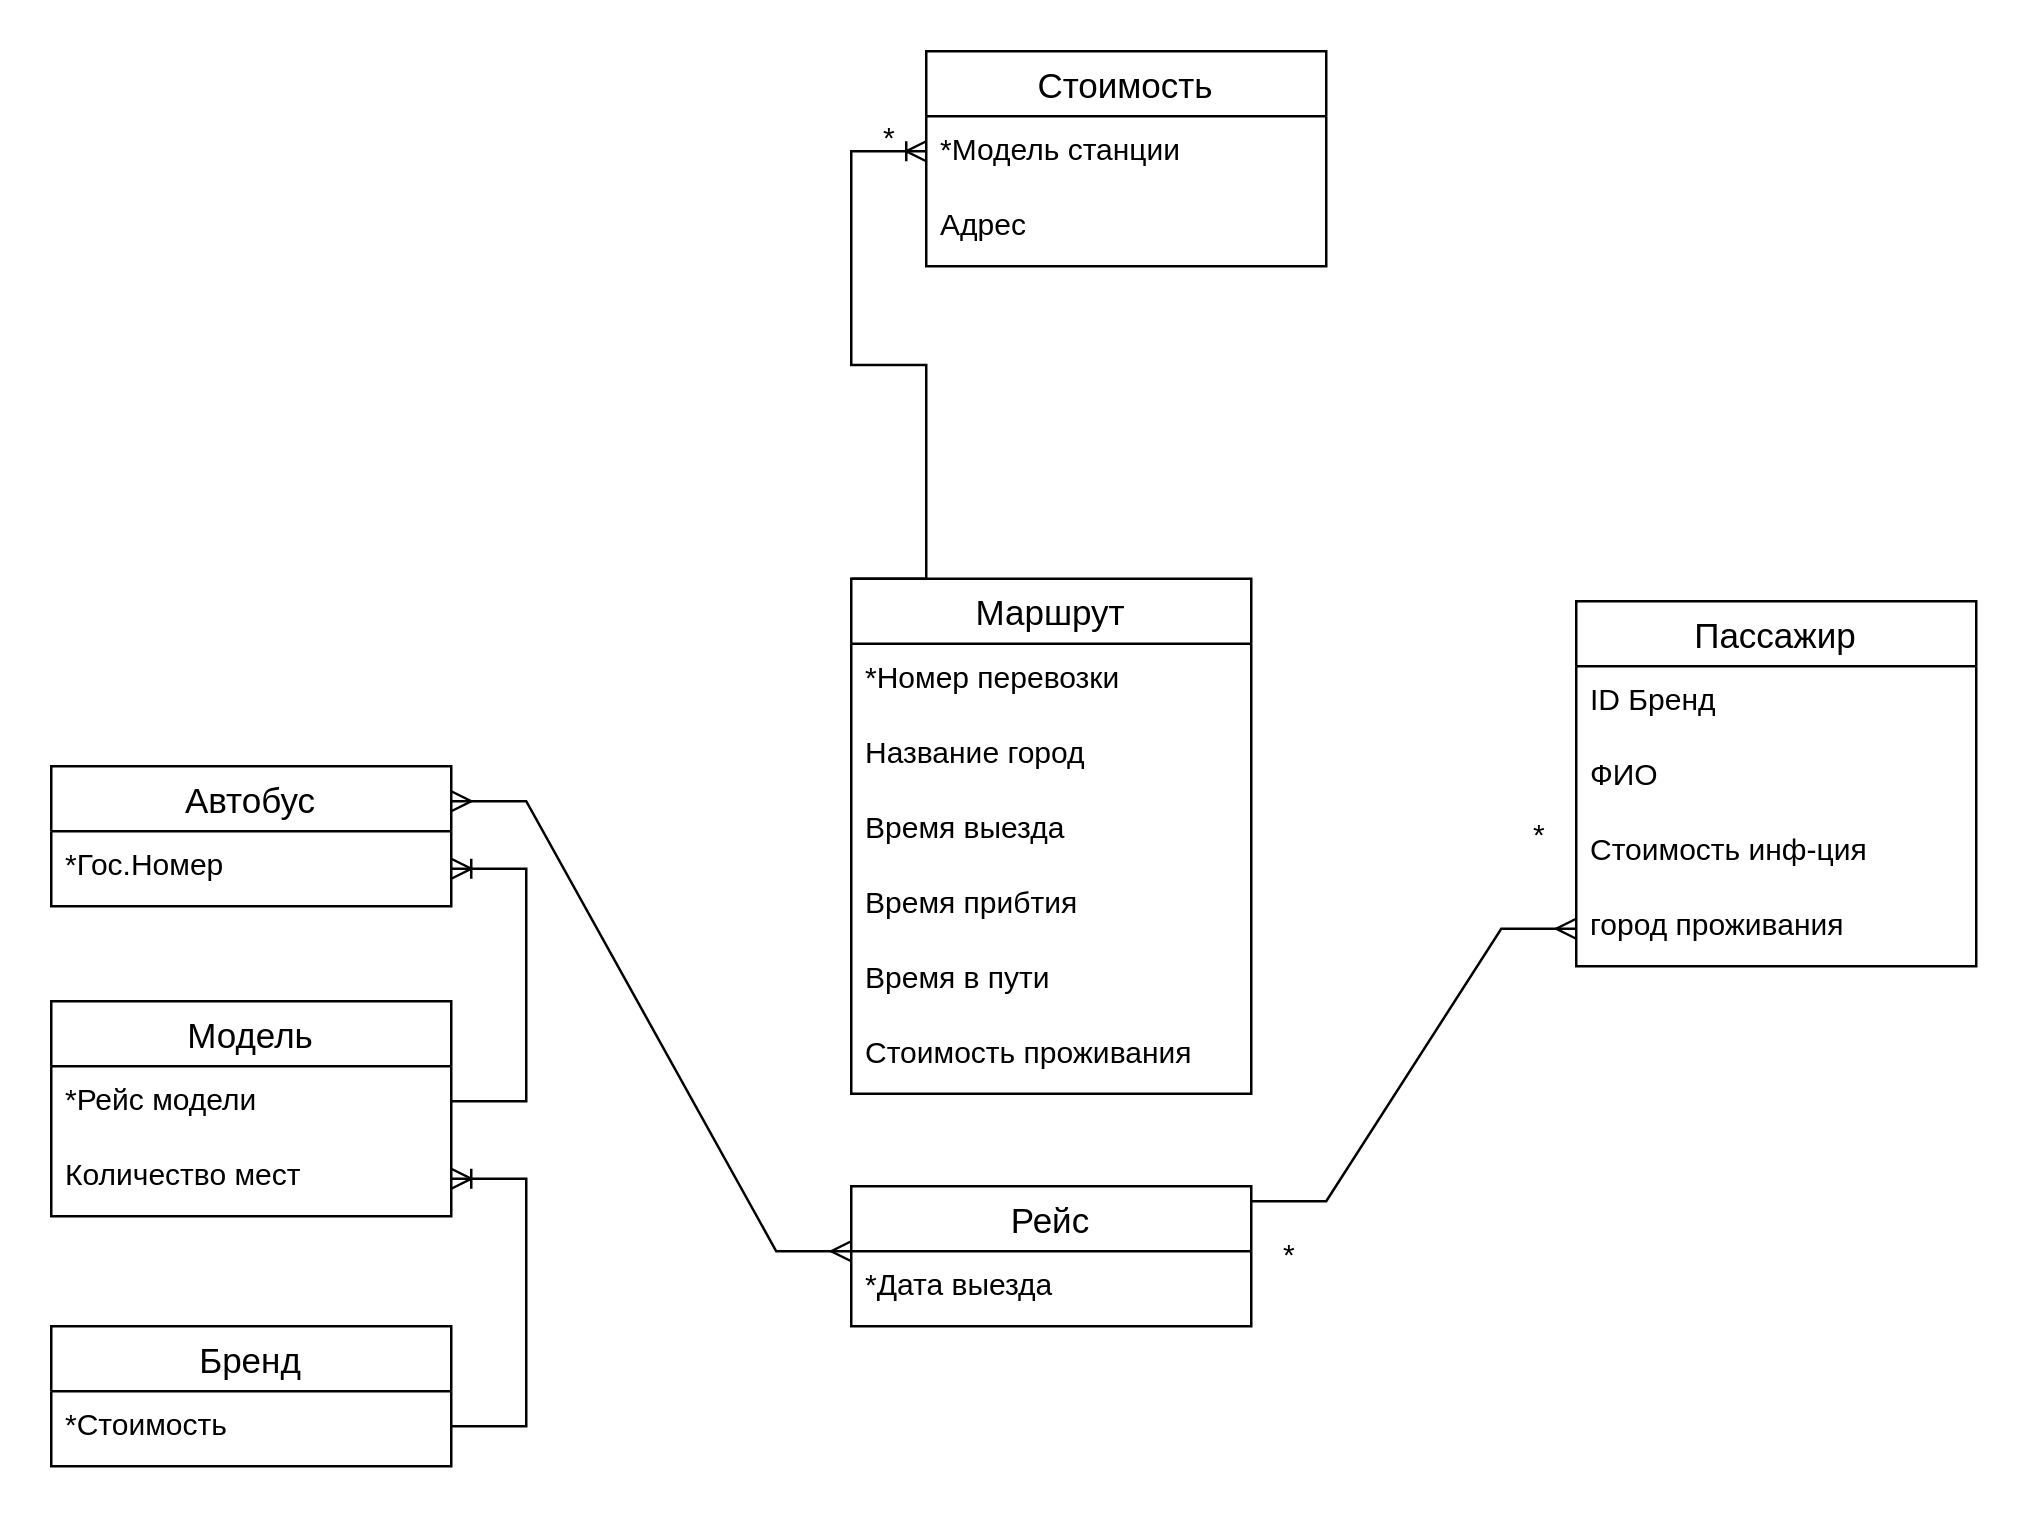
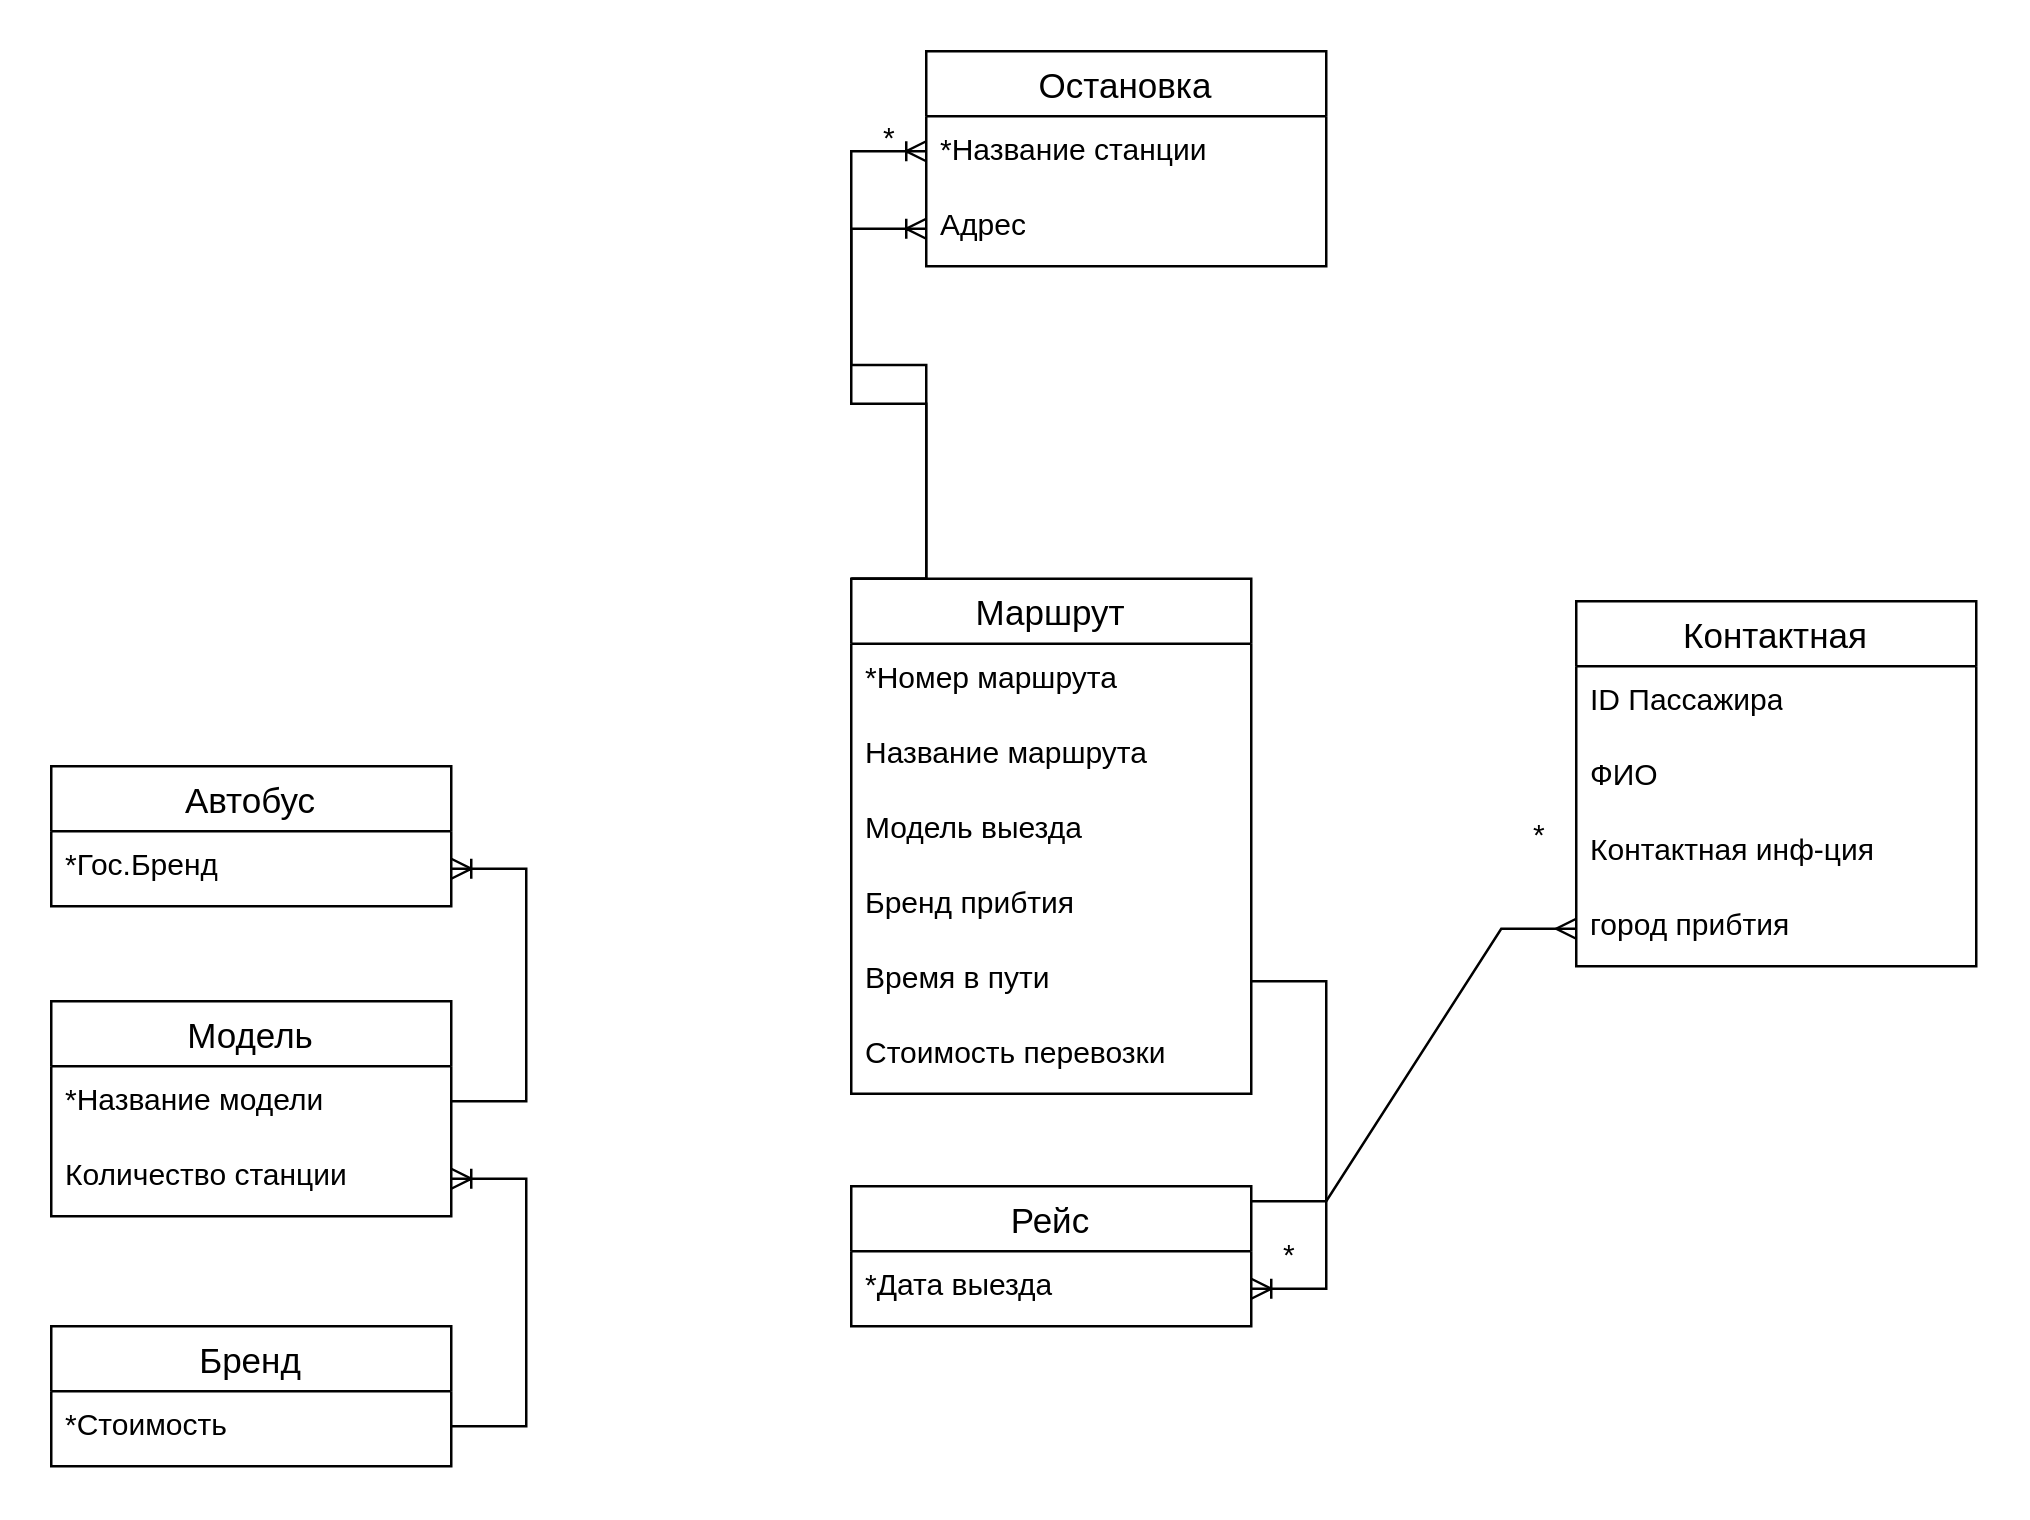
node "Стоимость": label "Стоимость" -> "Остановка"
node "*Модель станции": label "*Модель станции" -> "*Название станции"
edge "Маршрут" -> "Адрес": added
node "Пассажир": label "Пассажир" -> "Контактная"
node "*Номер перевозки": label "*Номер перевозки" -> "*Номер маршрута"
node "ID Бренд": label "ID Бренд" -> "ID Пассажира"
node "Название город": label "Название город" -> "Название маршрута"
node "Время выезда": label "Время выезда" -> "Модель выезда"
node "Стоимость инф-ция": label "Стоимость инф-ция" -> "Контактная инф-ция"
node "*Гос.Номер": label "*Гос.Номер" -> "*Гос.Бренд"
node "Время прибтия": label "Время прибтия" -> "Бренд прибтия"
node "город проживания": label "город проживания" -> "город прибтия"
edge "Автобус" -- "*Дата выезда": removed
edge "Время в пути" -> "*Дата выезда": added
node "Стоимость проживания": label "Стоимость проживания" -> "Стоимость перевозки"
node "*Рейс модели": label "*Рейс модели" -> "*Название модели"
node "Количество мест": label "Количество мест" -> "Количество станции"
